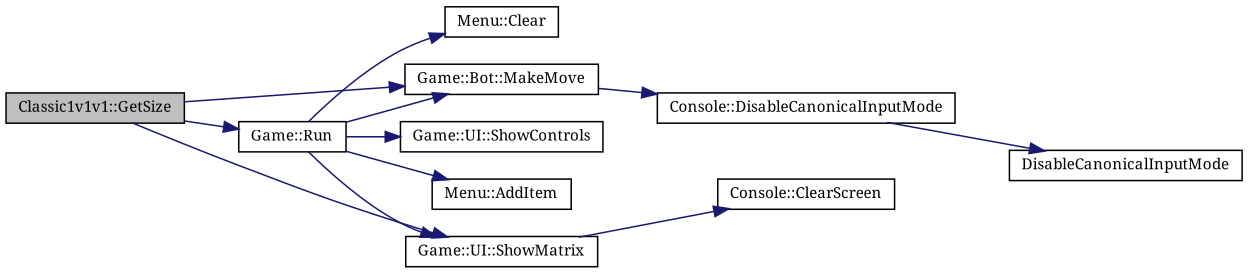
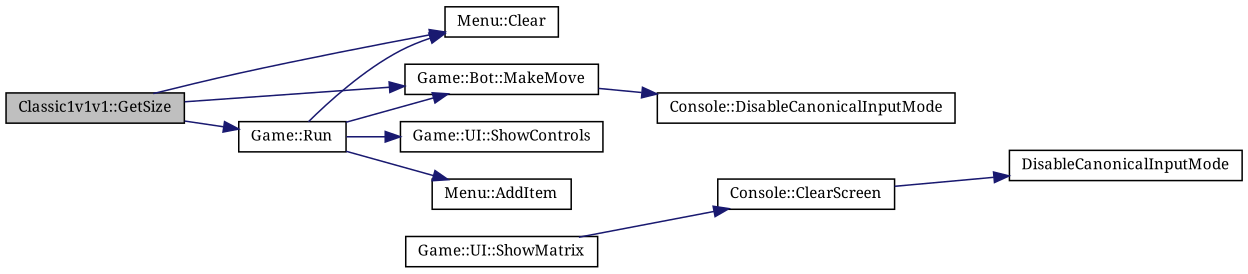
edge "Console::DisableCanonicalInputMode" -> "DisableCanonicalInputMode": now "Console::ClearScreen" -> "DisableCanonicalInputMode"
edge "Classic1v1v1::GetSize" -> "Game::UI::ShowMatrix": now "Classic1v1v1::GetSize" -> "Menu::Clear"
edge "Game::Run" -> "Game::UI::ShowMatrix": removed
